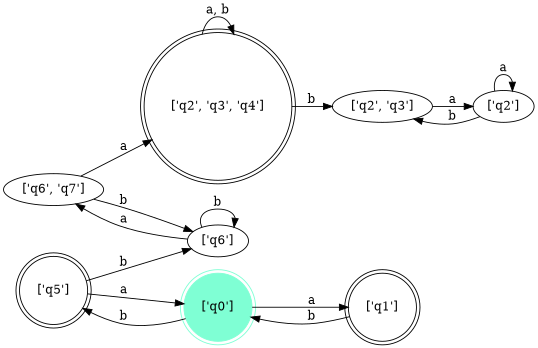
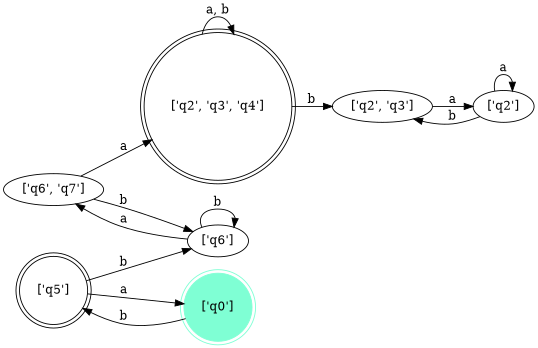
node "['q1']": removed
